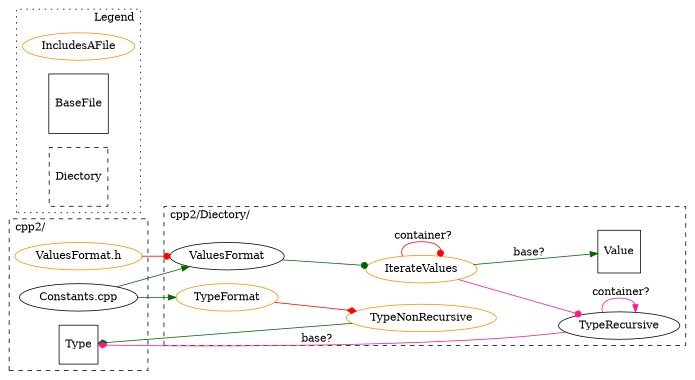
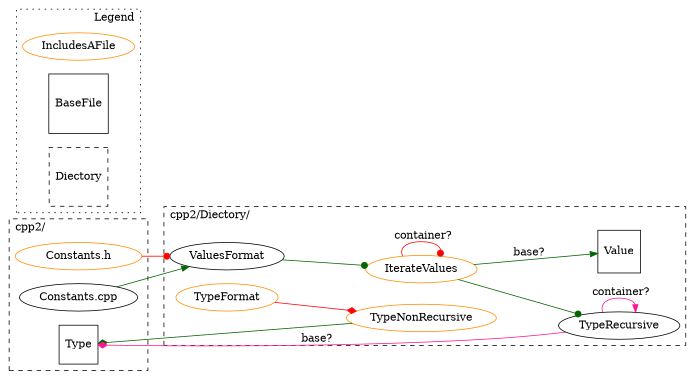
node "ValuesFormat.h": label "ValuesFormat.h" -> "Constants.h"
edge "IterateValues" -> "TypeRecursive": color deeppink -> darkgreen
edge "Constants.cpp" -> "TypeFormat": removed
